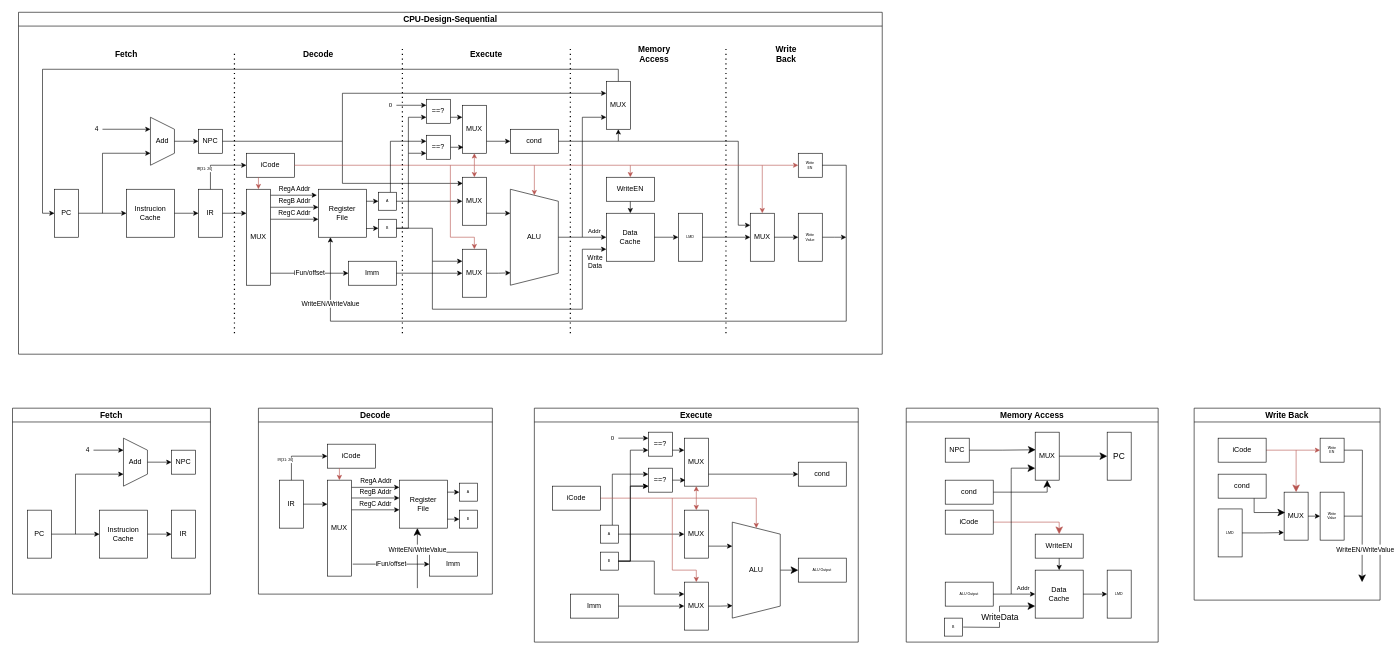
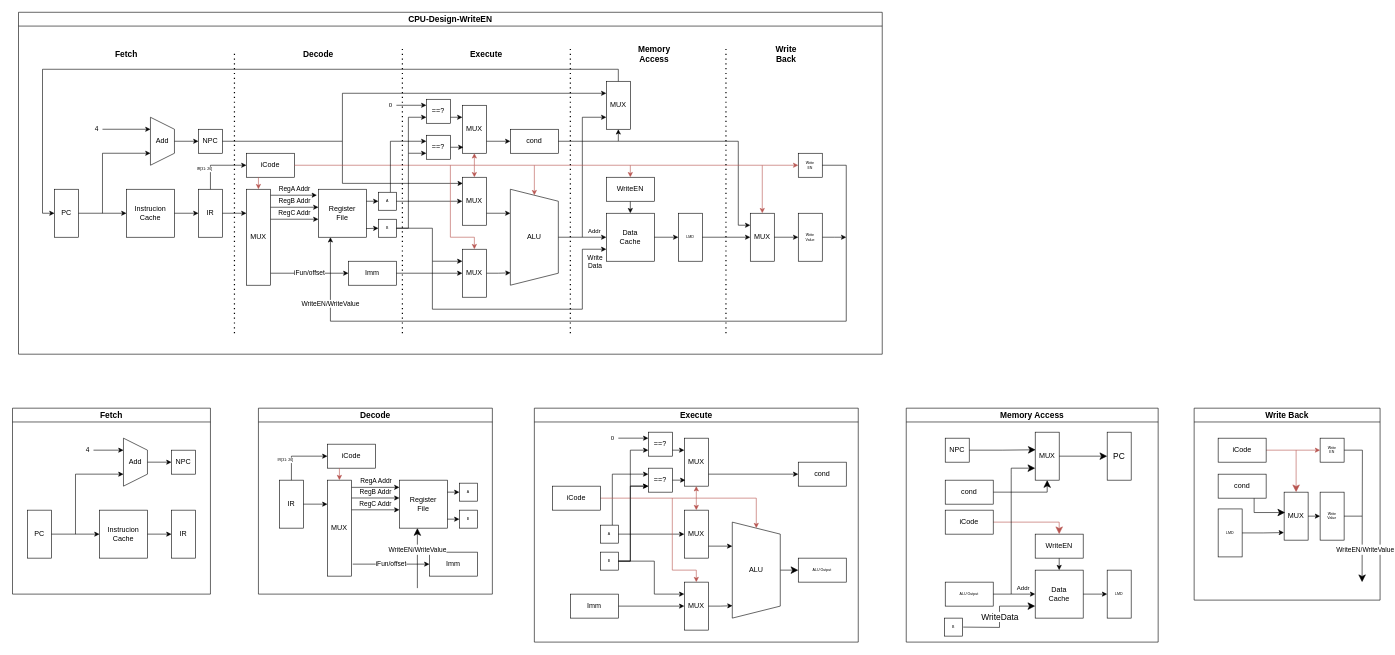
node "CPU-Design-Sequential": label "CPU-Design-Sequential" -> "CPU-Design-WriteEN"
